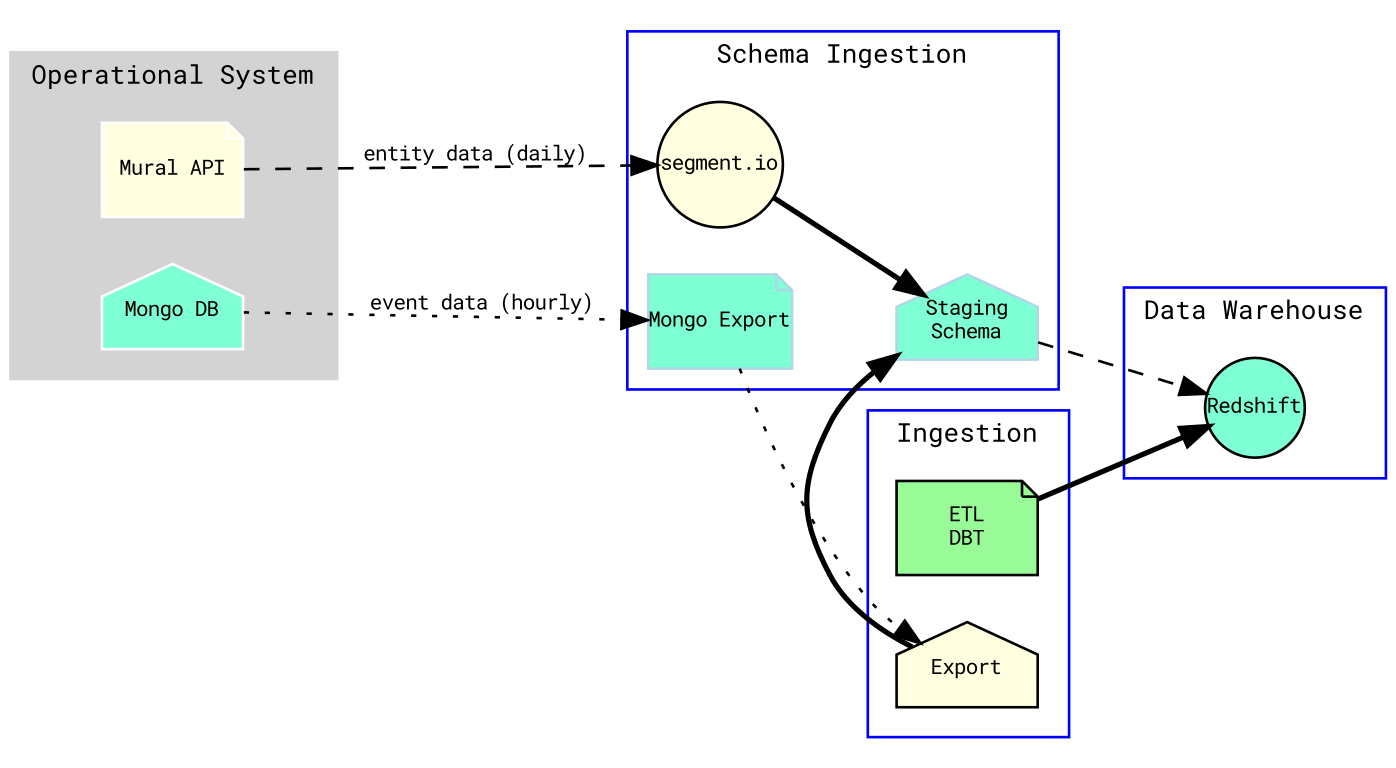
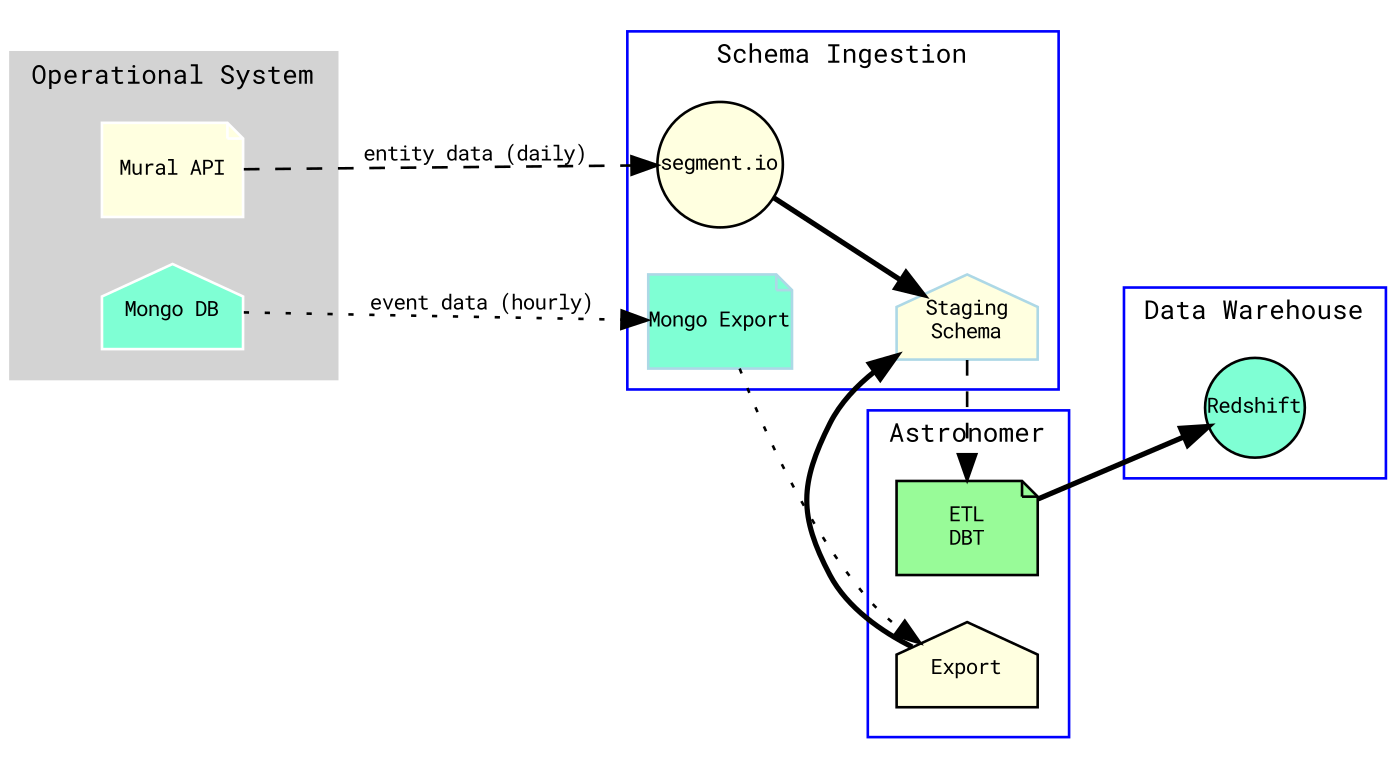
node "Staging Schema": fillcolor aquamarine -> lightyellow
edge "Staging Schema" -> "Redshift": now "Staging Schema" -> "ETL DBT"
cluster "Ingestion": label "Ingestion" -> "Astronomer"
